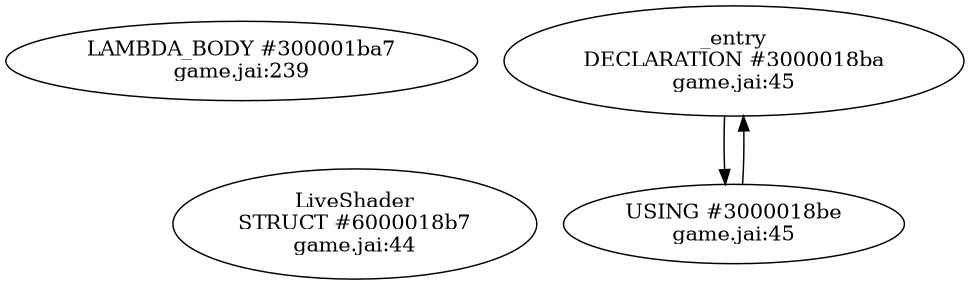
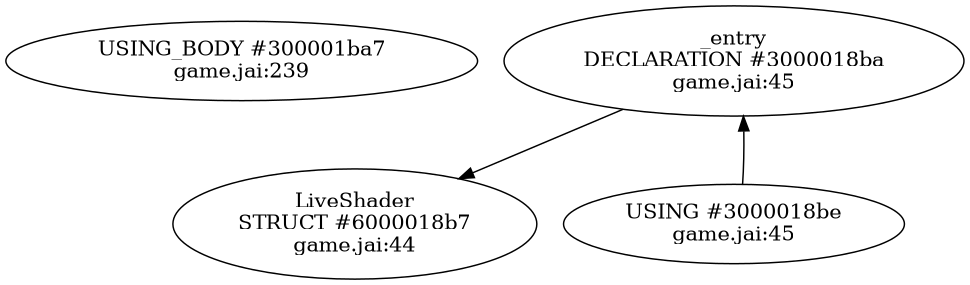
node "LAMBDA_BODY #300001ba7 game.jai:239": label "LAMBDA_BODY #300001ba7 game.jai:239" -> "USING_BODY #300001ba7 game.jai:239"
edge "_entry DECLARATION #3000018ba game.jai:45" -> "USING #3000018be game.jai:45": now "_entry DECLARATION #3000018ba game.jai:45" -> "LiveShader STRUCT #6000018b7 game.jai:44"
